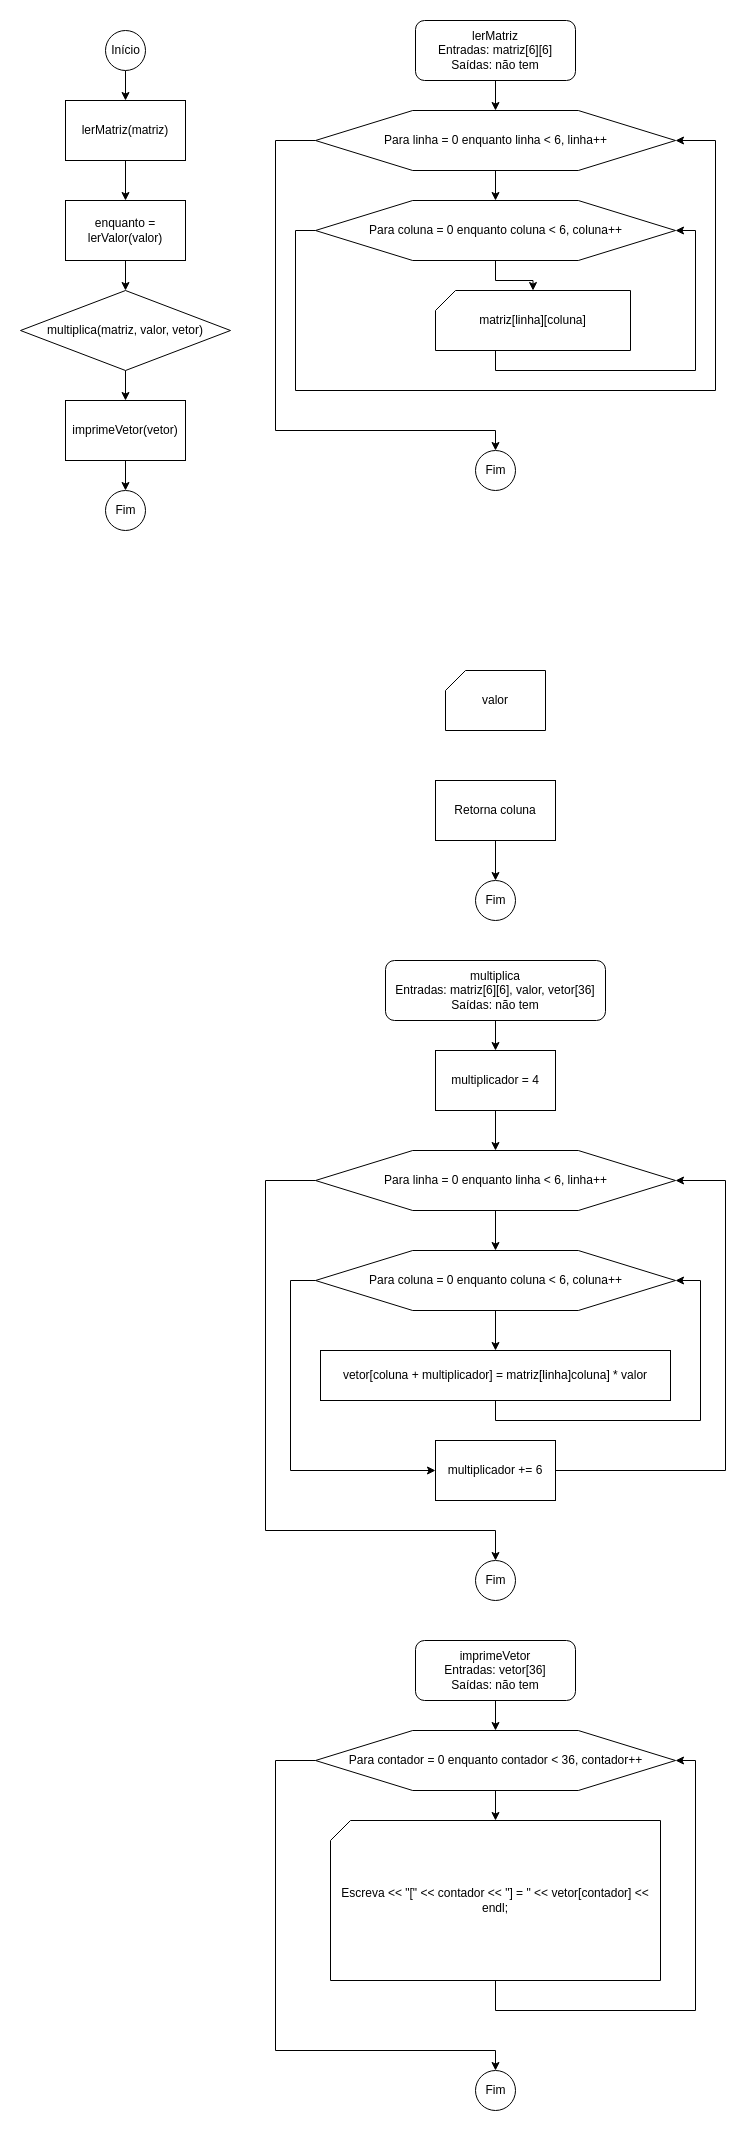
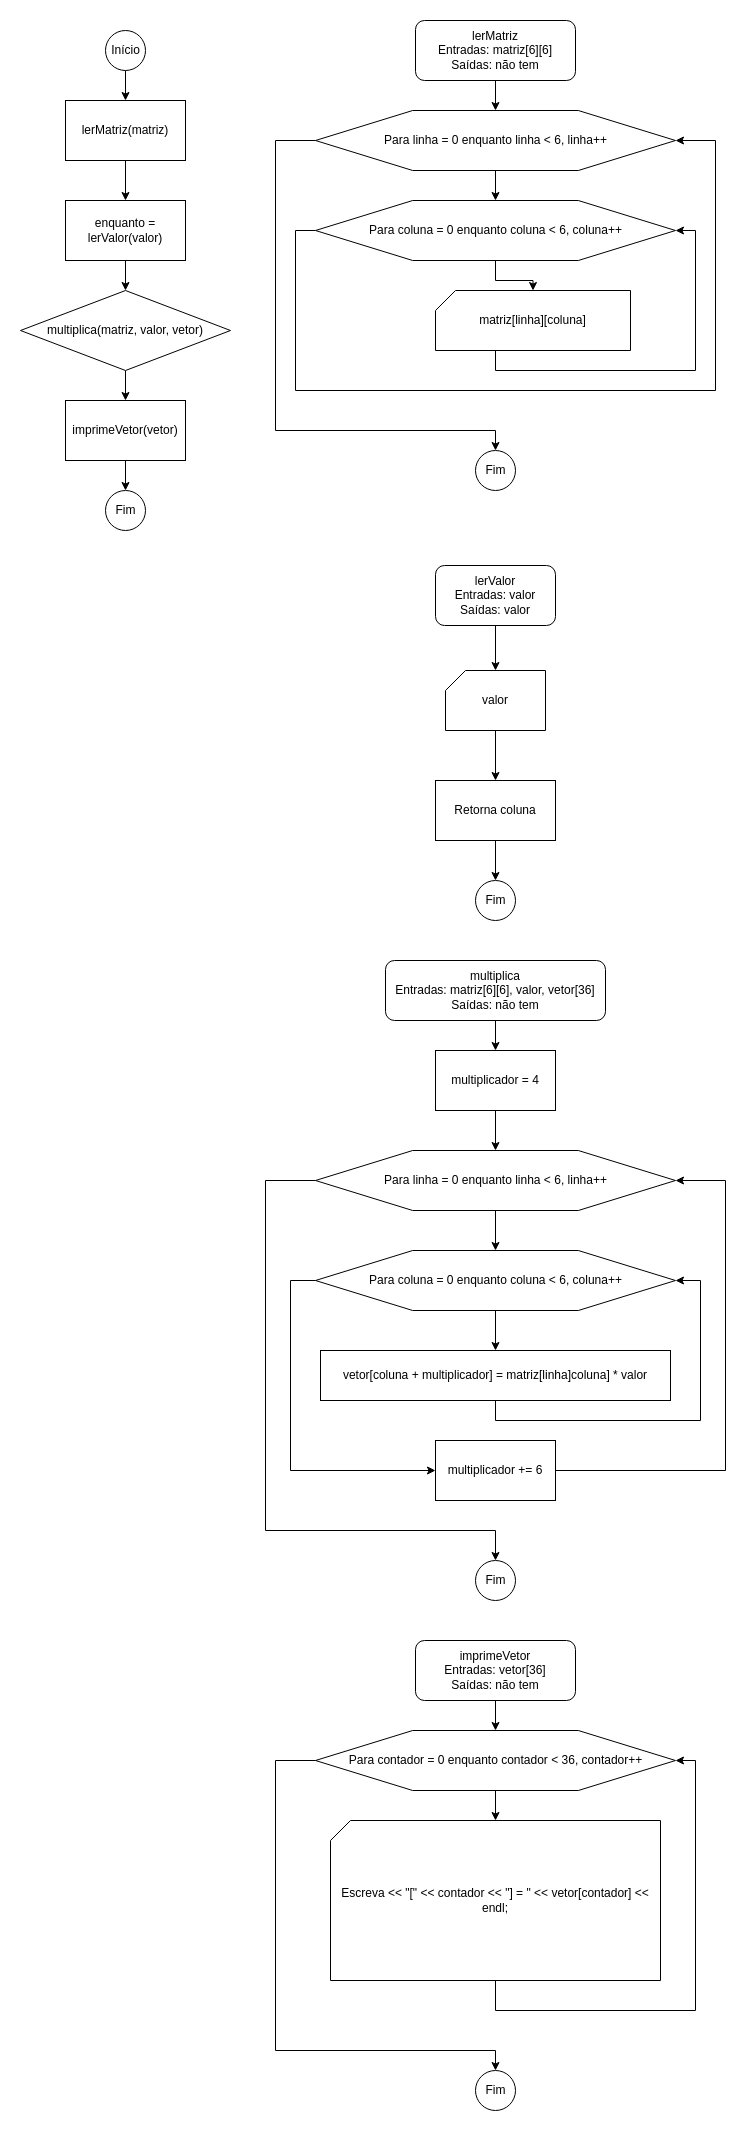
node "lerValor Entradas: valor Saídas: valor": added
edge "lerValor Entradas: valor Saídas: valor" -> "valor": added
edge "valor" -> "Retorna coluna": added
